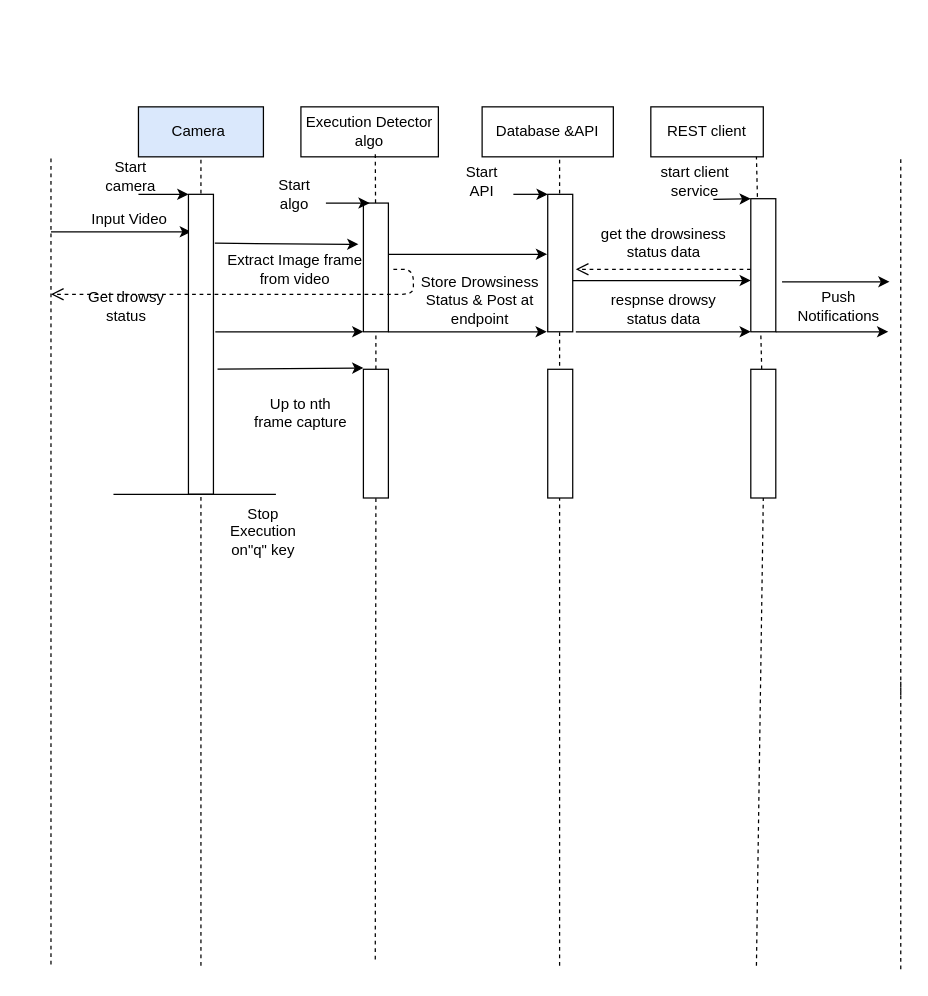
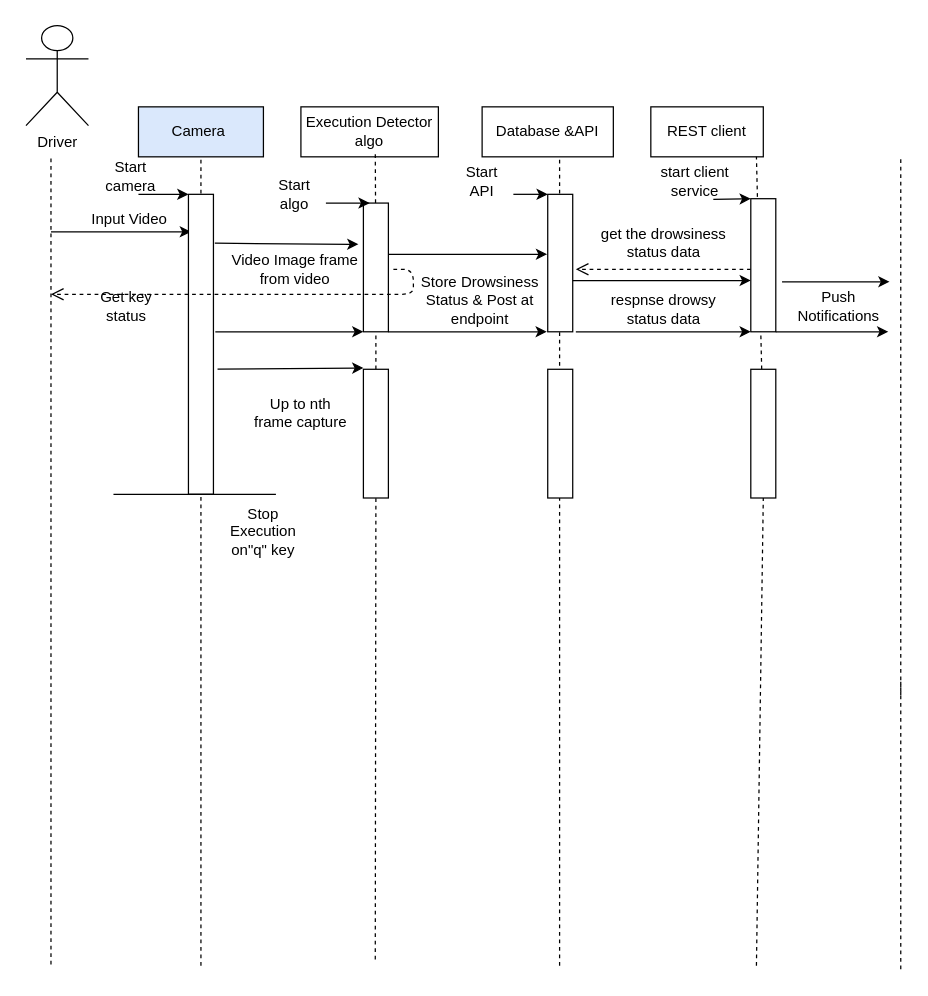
node "Driver": added
node "Extract Image frame from video": label "Extract Image frame from video" -> "Video Image frame from video"
node "Get drowsy status": label "Get drowsy status" -> "Get key status"
